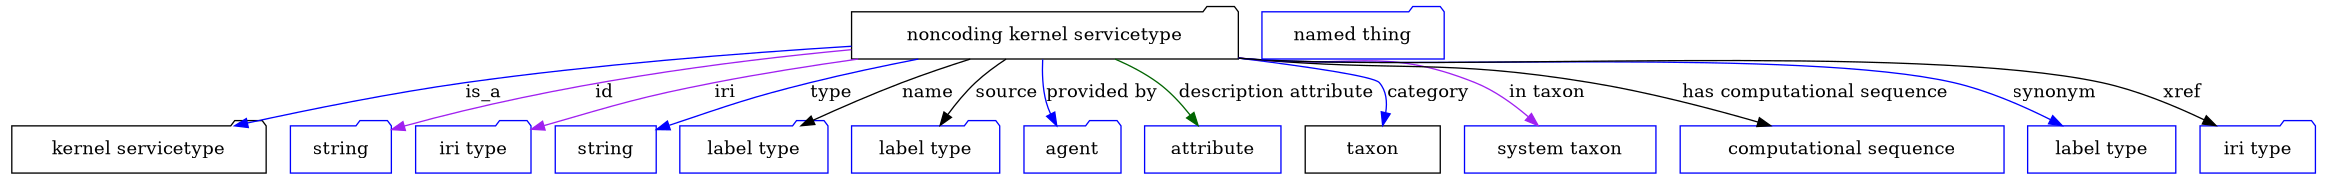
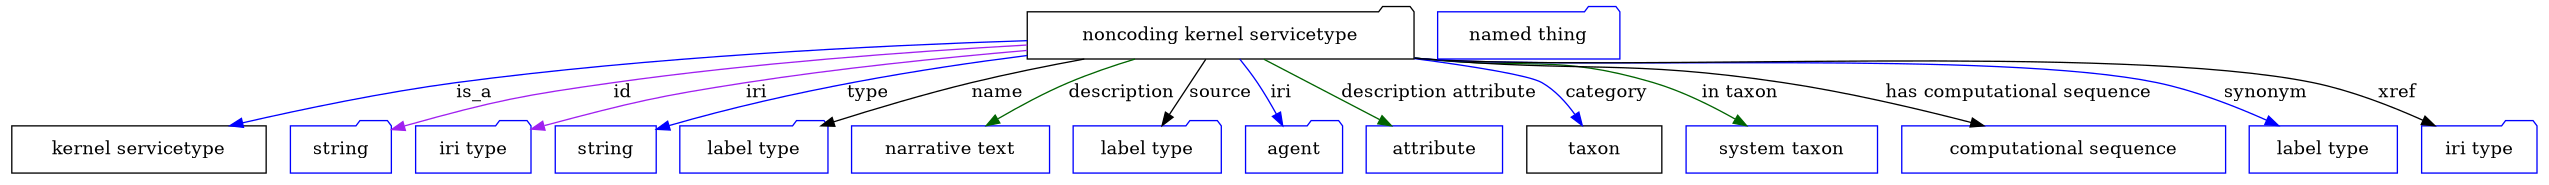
edge "noncoding kernel servicetype" -> "system taxon": color purple -> darkgreen
edge "noncoding kernel servicetype" -> "agent": label "provided by" -> "iri"
node "kernel servicetype": shape folder -> box
node "narrative text": added
